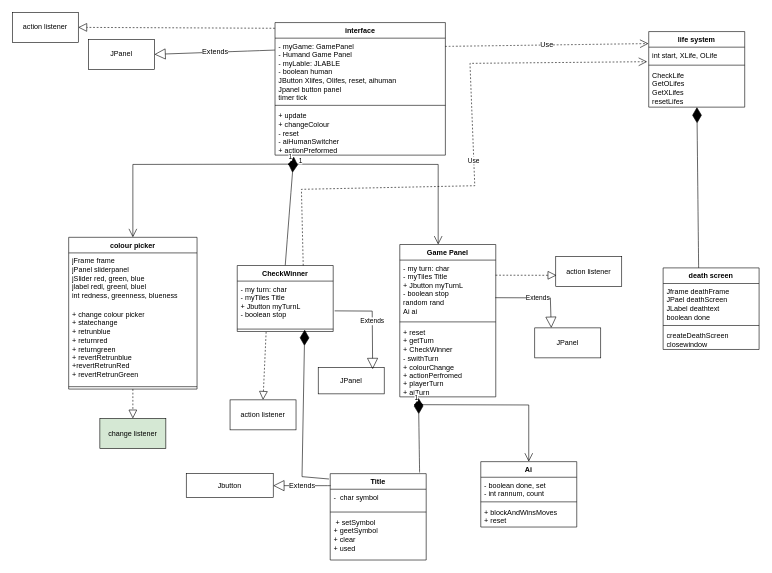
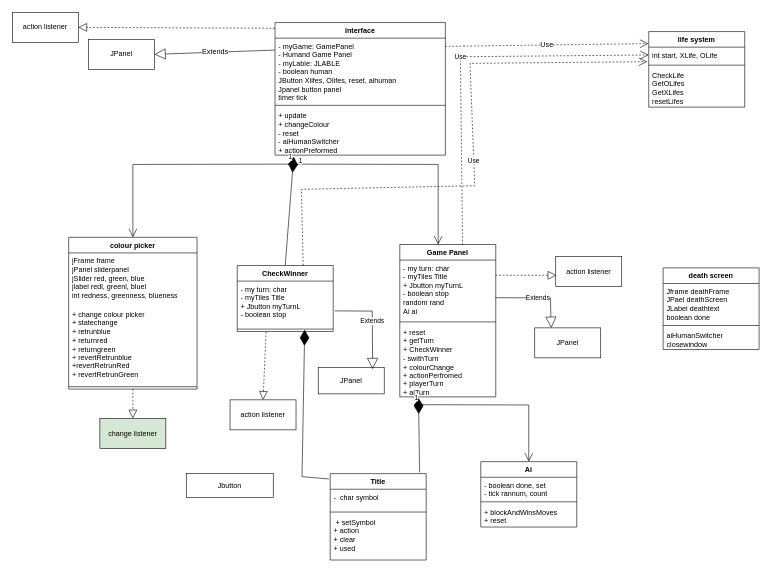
edge "Game Panel" -> "int start, XLife, OLife": added, label "Use"
edge "death screen" -> "CheckLife GetOLifes GetXLifes resetLifes": removed
node "createDeathScreen closewindow": label "createDeathScreen closewindow" -> "aiHumanSwitcher closewindow"
edge "Title" -> "Jbutton": removed, label "Extends"
node "- boolean done, set - int rannum, count": label "- boolean done, set - int rannum, count" -> "- boolean done, set - tick rannum, count"
node "+ setSymbol + geetSymbol + clear + used": label "+ setSymbol + geetSymbol + clear + used" -> "+ setSymbol + action + clear + used"
